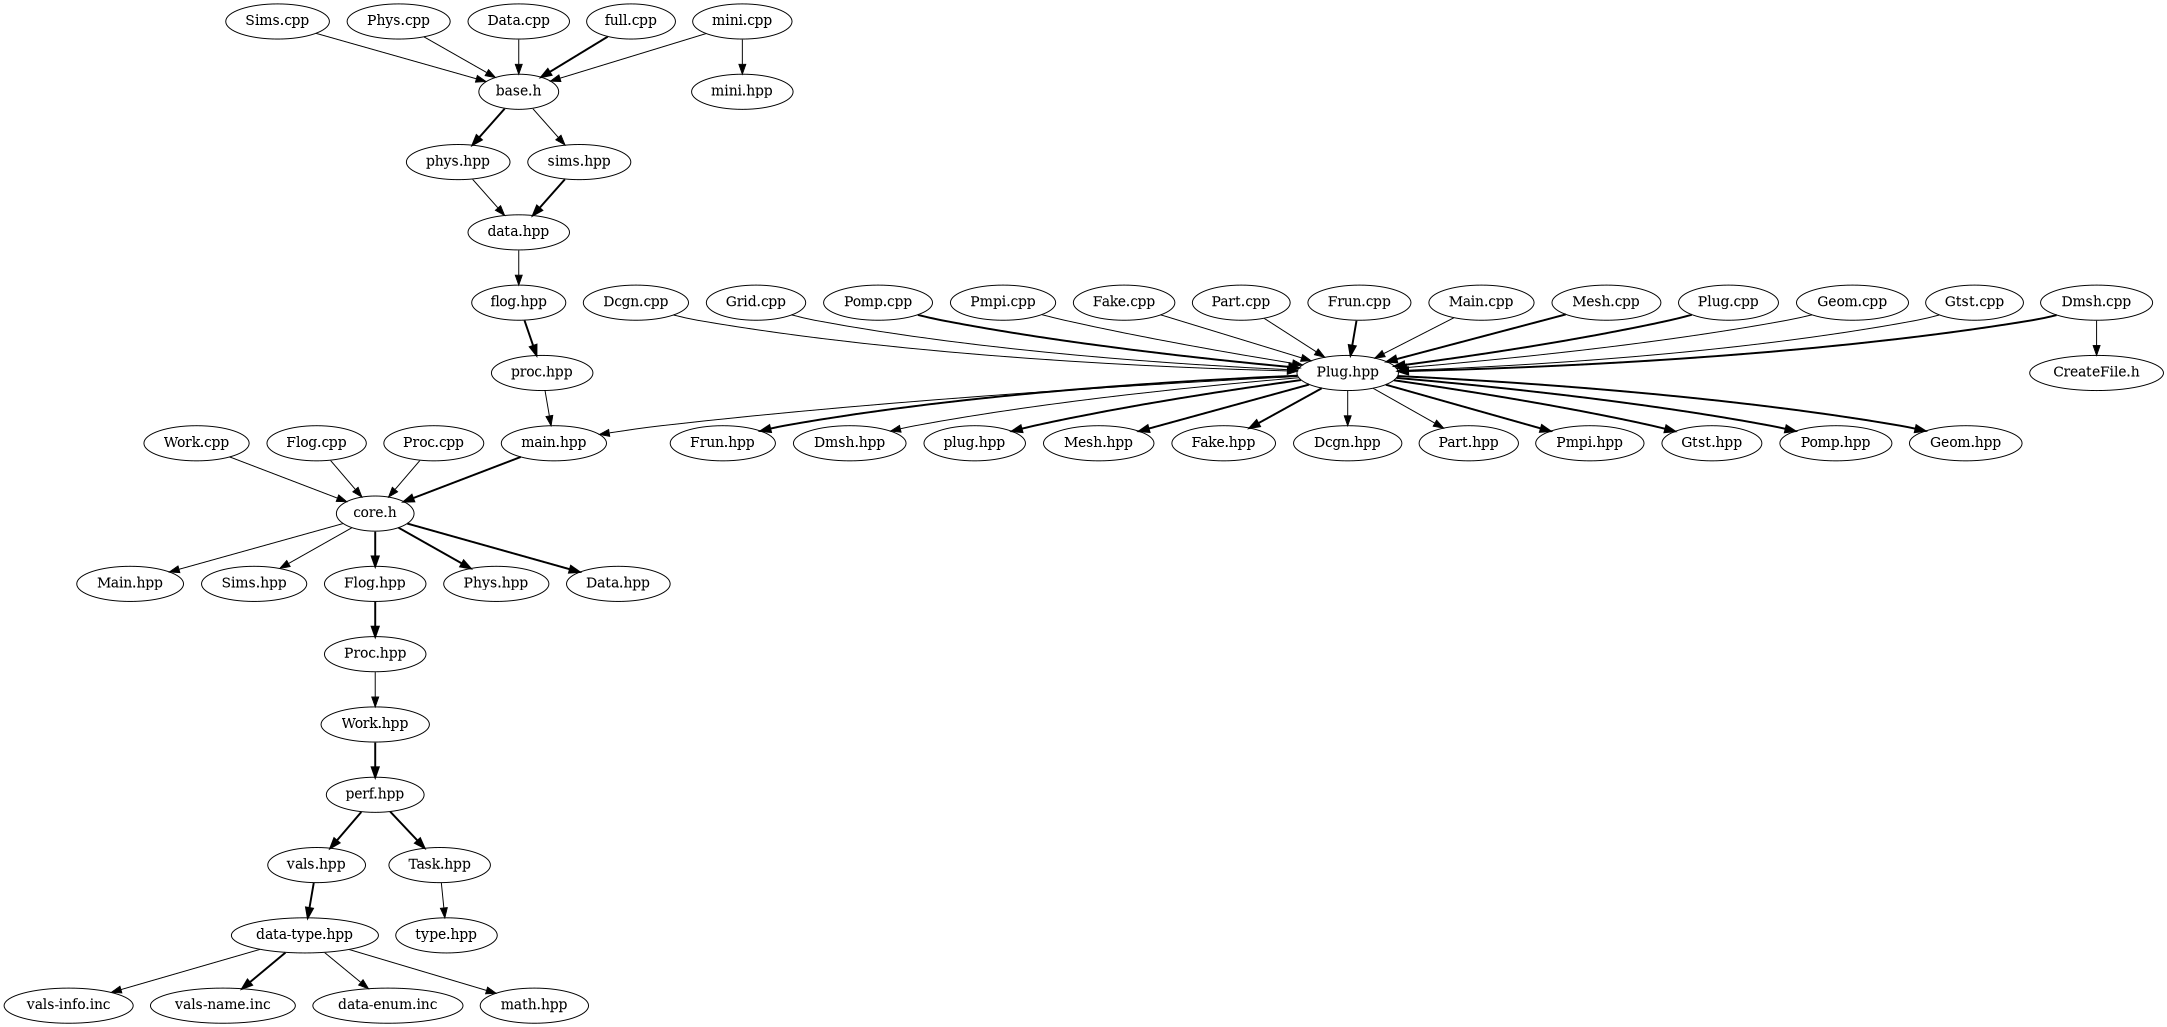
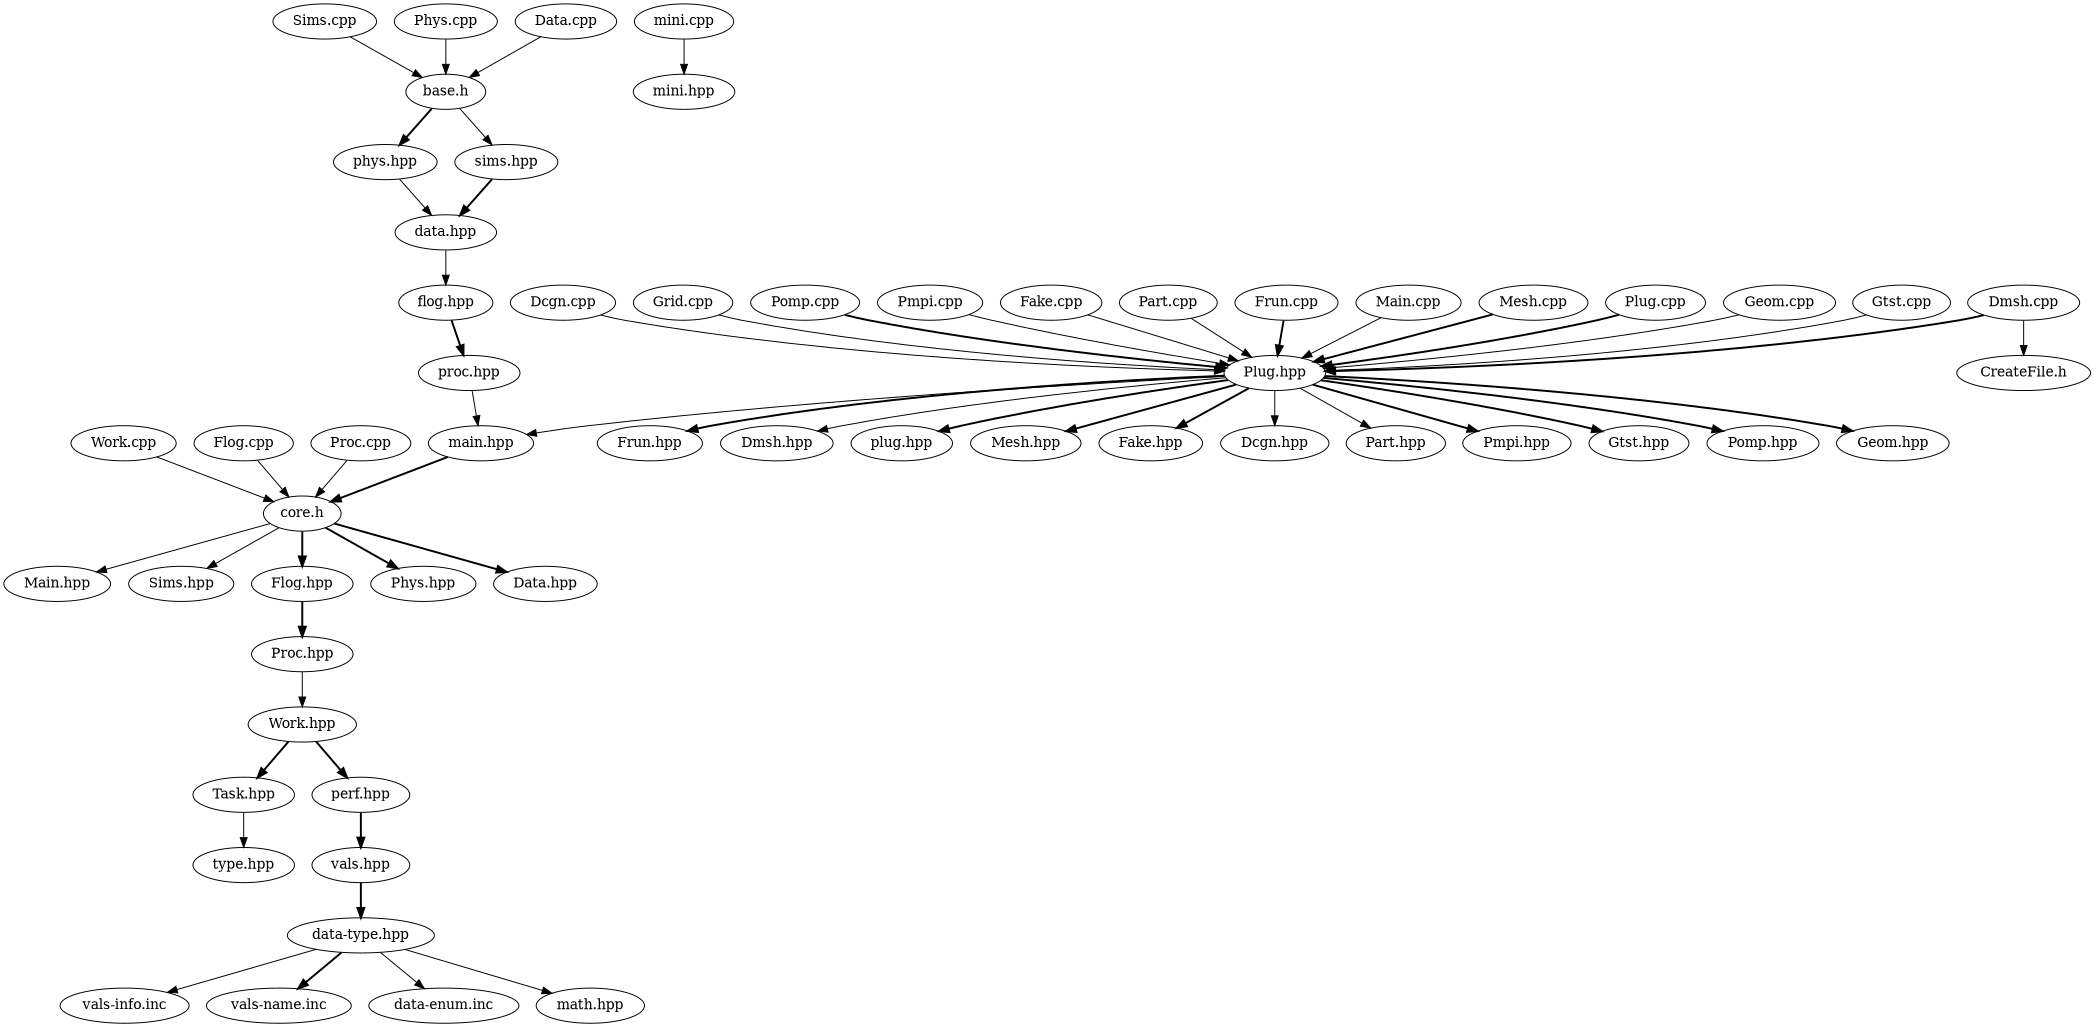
node "full.cpp": removed
edge "mini.cpp" -> "base.h": removed
edge "perf.hpp" -> "Task.hpp": now "Work.hpp" -> "Task.hpp"
